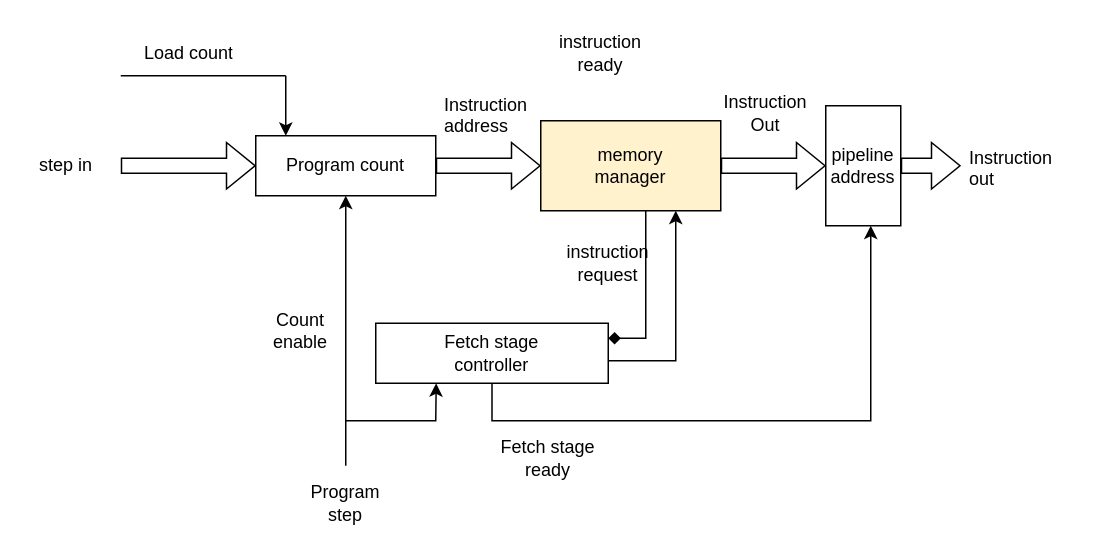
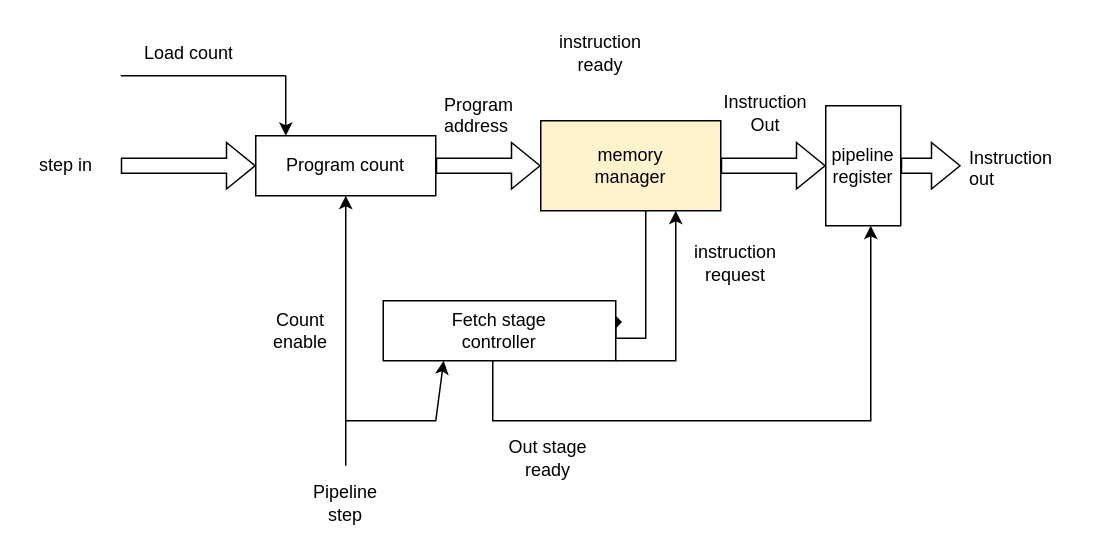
node "Instruction address": label "Instruction address" -> "Program address"
node "pipeline address": label "pipeline address" -> "pipeline register"
node "instruction request": moved (608, 263) -> (736, 263)
node "Fetch stage controller": moved (492, 353) -> (500, 331)
node "Fetch stage ready": label "Fetch stage ready" -> "Out stage ready"
node "Program step": label "Program step" -> "Pipeline step"
